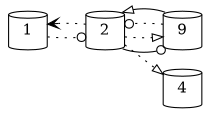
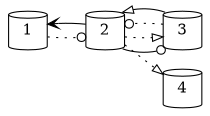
edge "2" -> "1": style dotted -> solid
node "9": label "9" -> "3"
